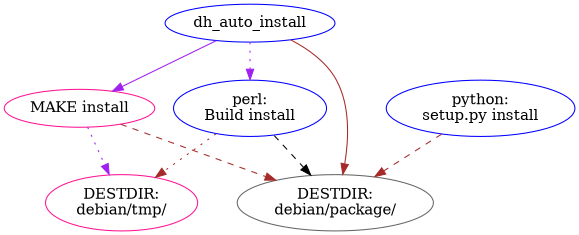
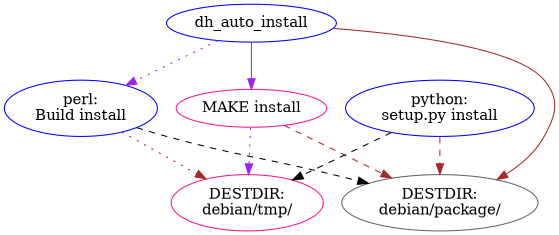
edge "python: setup.py install" -> "DESTDIR: debian/tmp/": added
